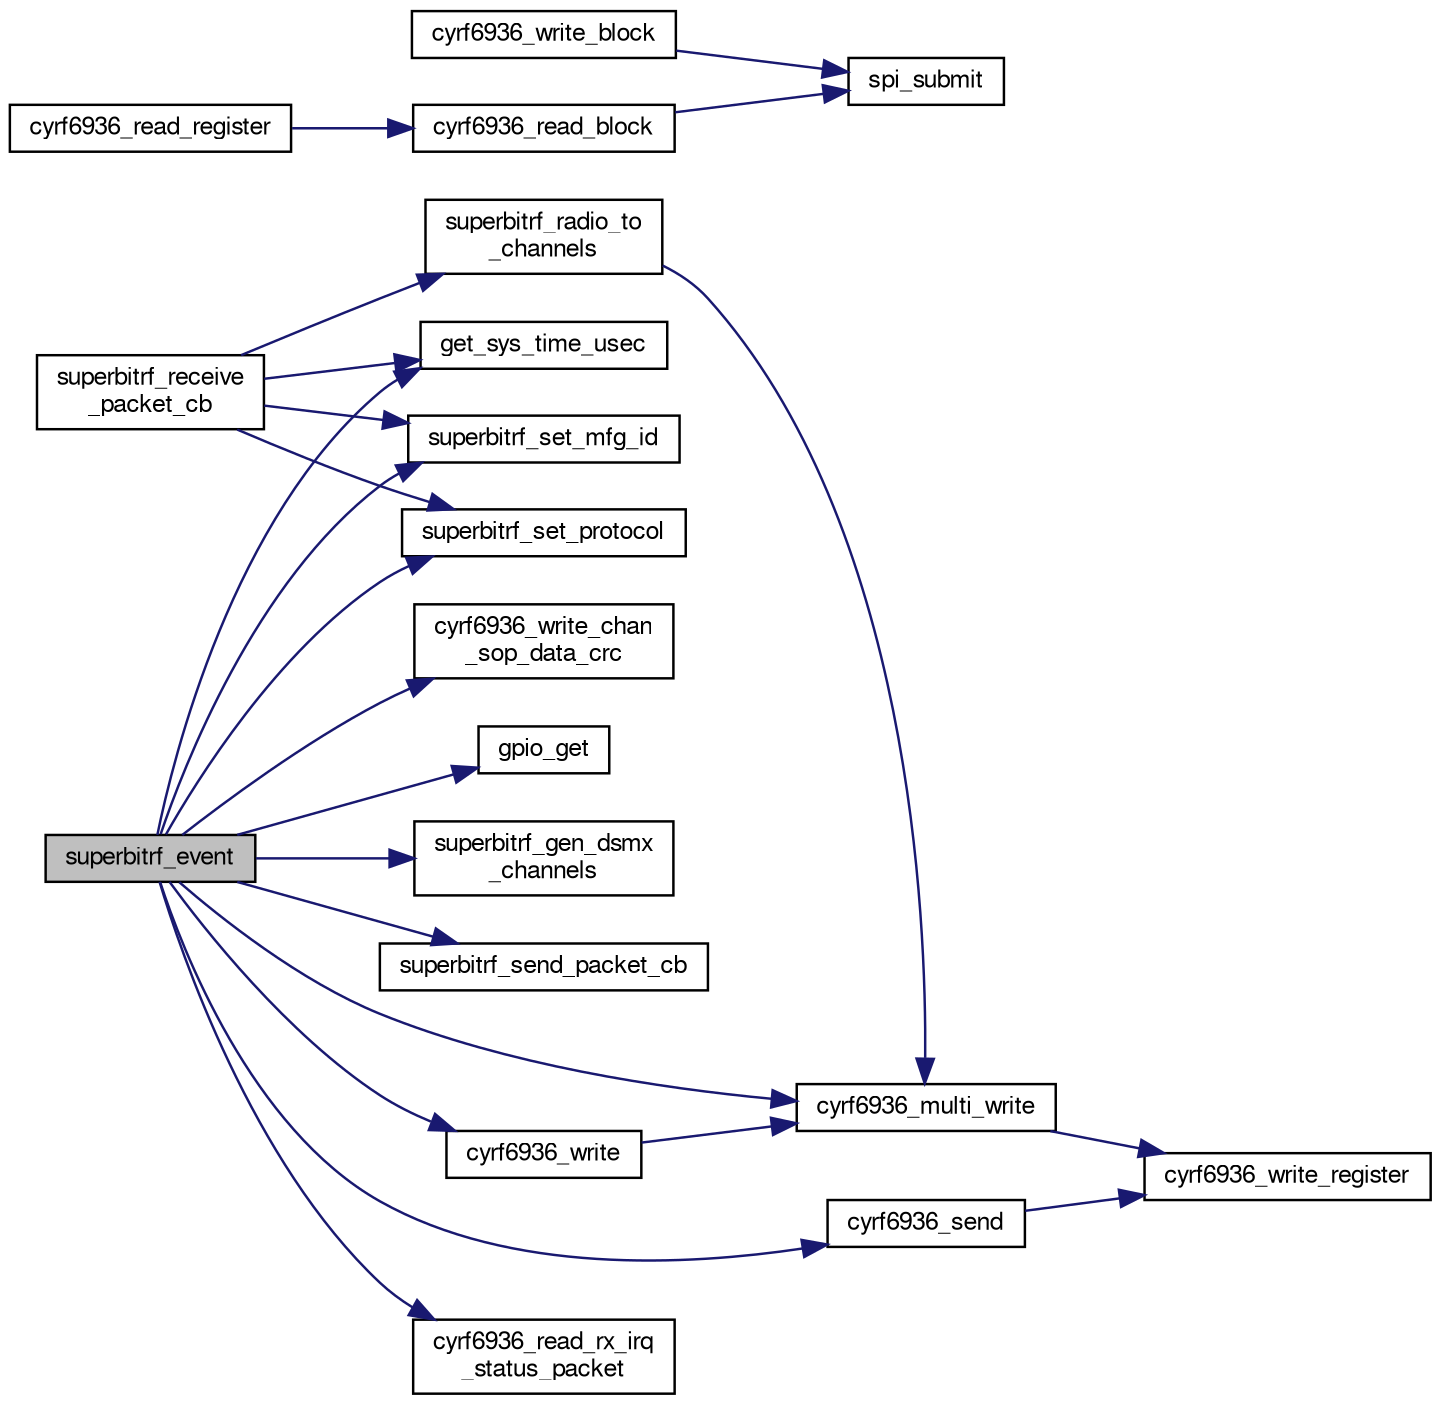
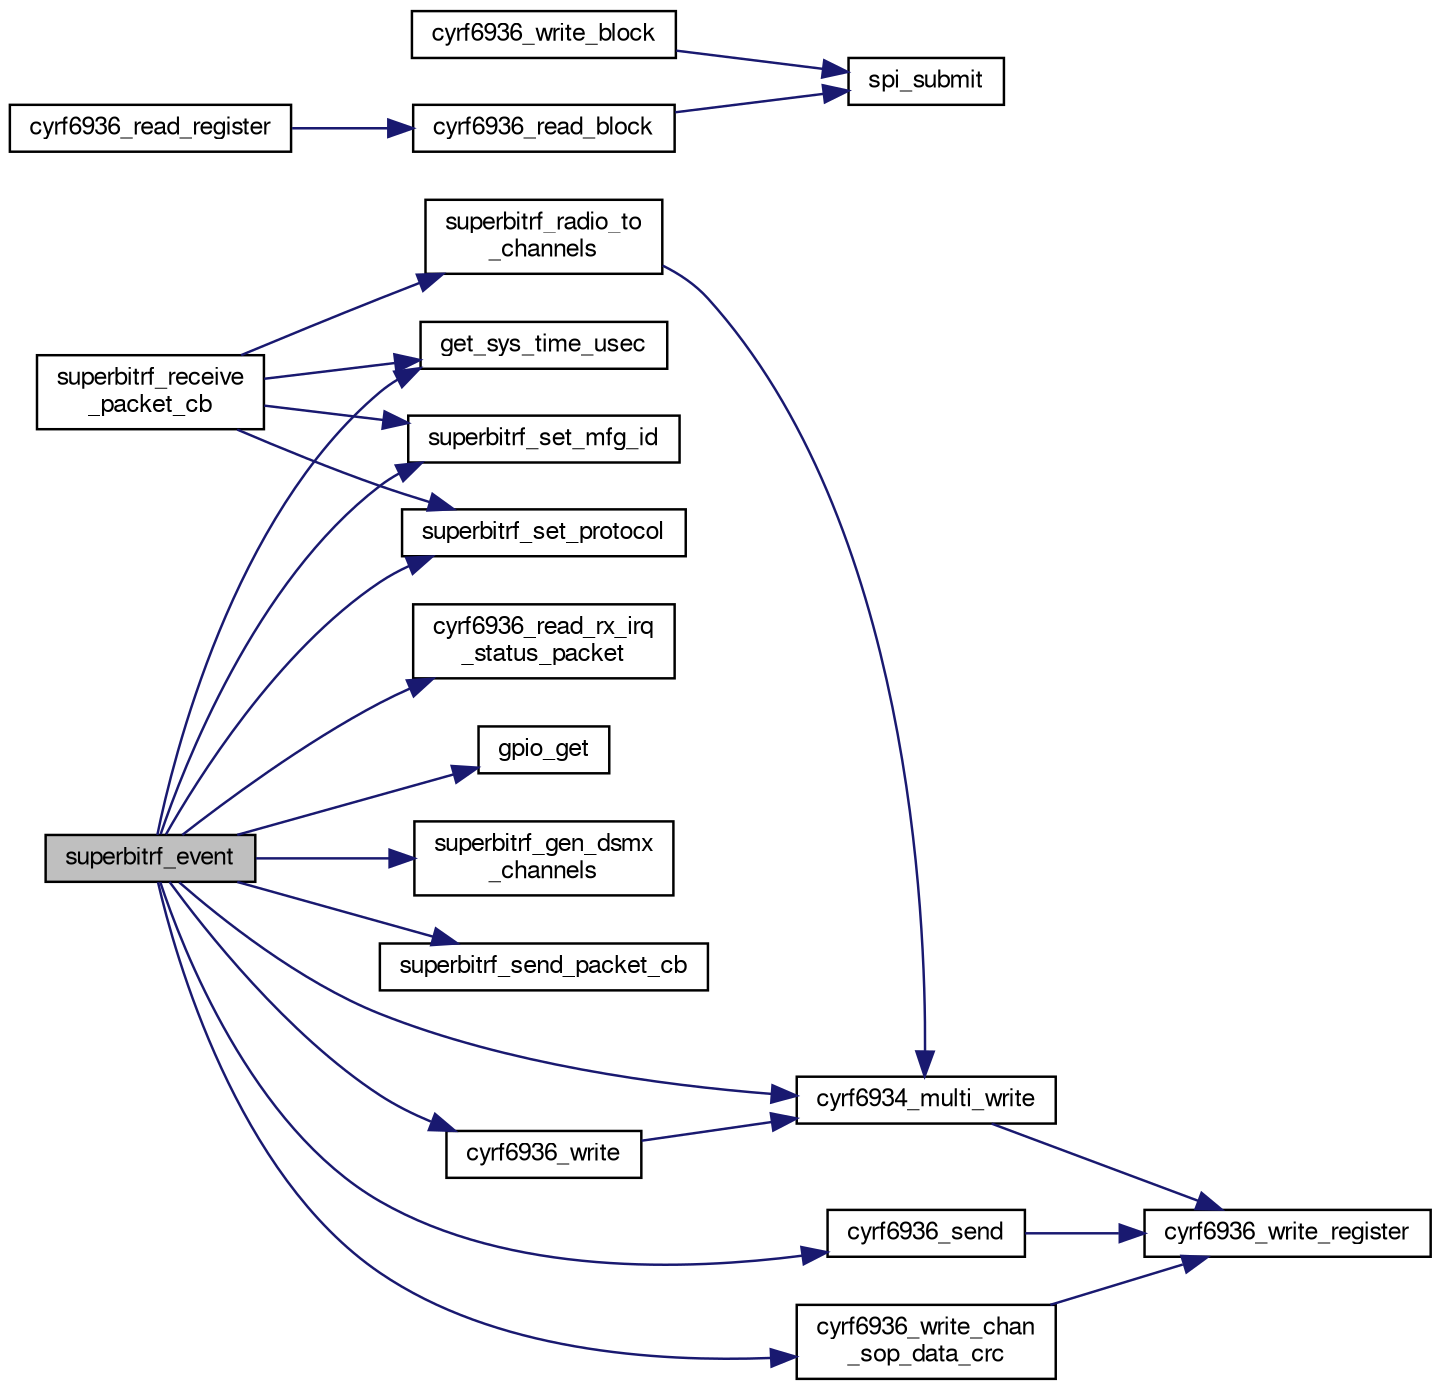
node "cyrf6936_multi_write": label "cyrf6936_multi_write" -> "cyrf6934_multi_write"
edge "cyrf6936_write_chan _sop_data_crc" -> "cyrf6936_write_register": added
